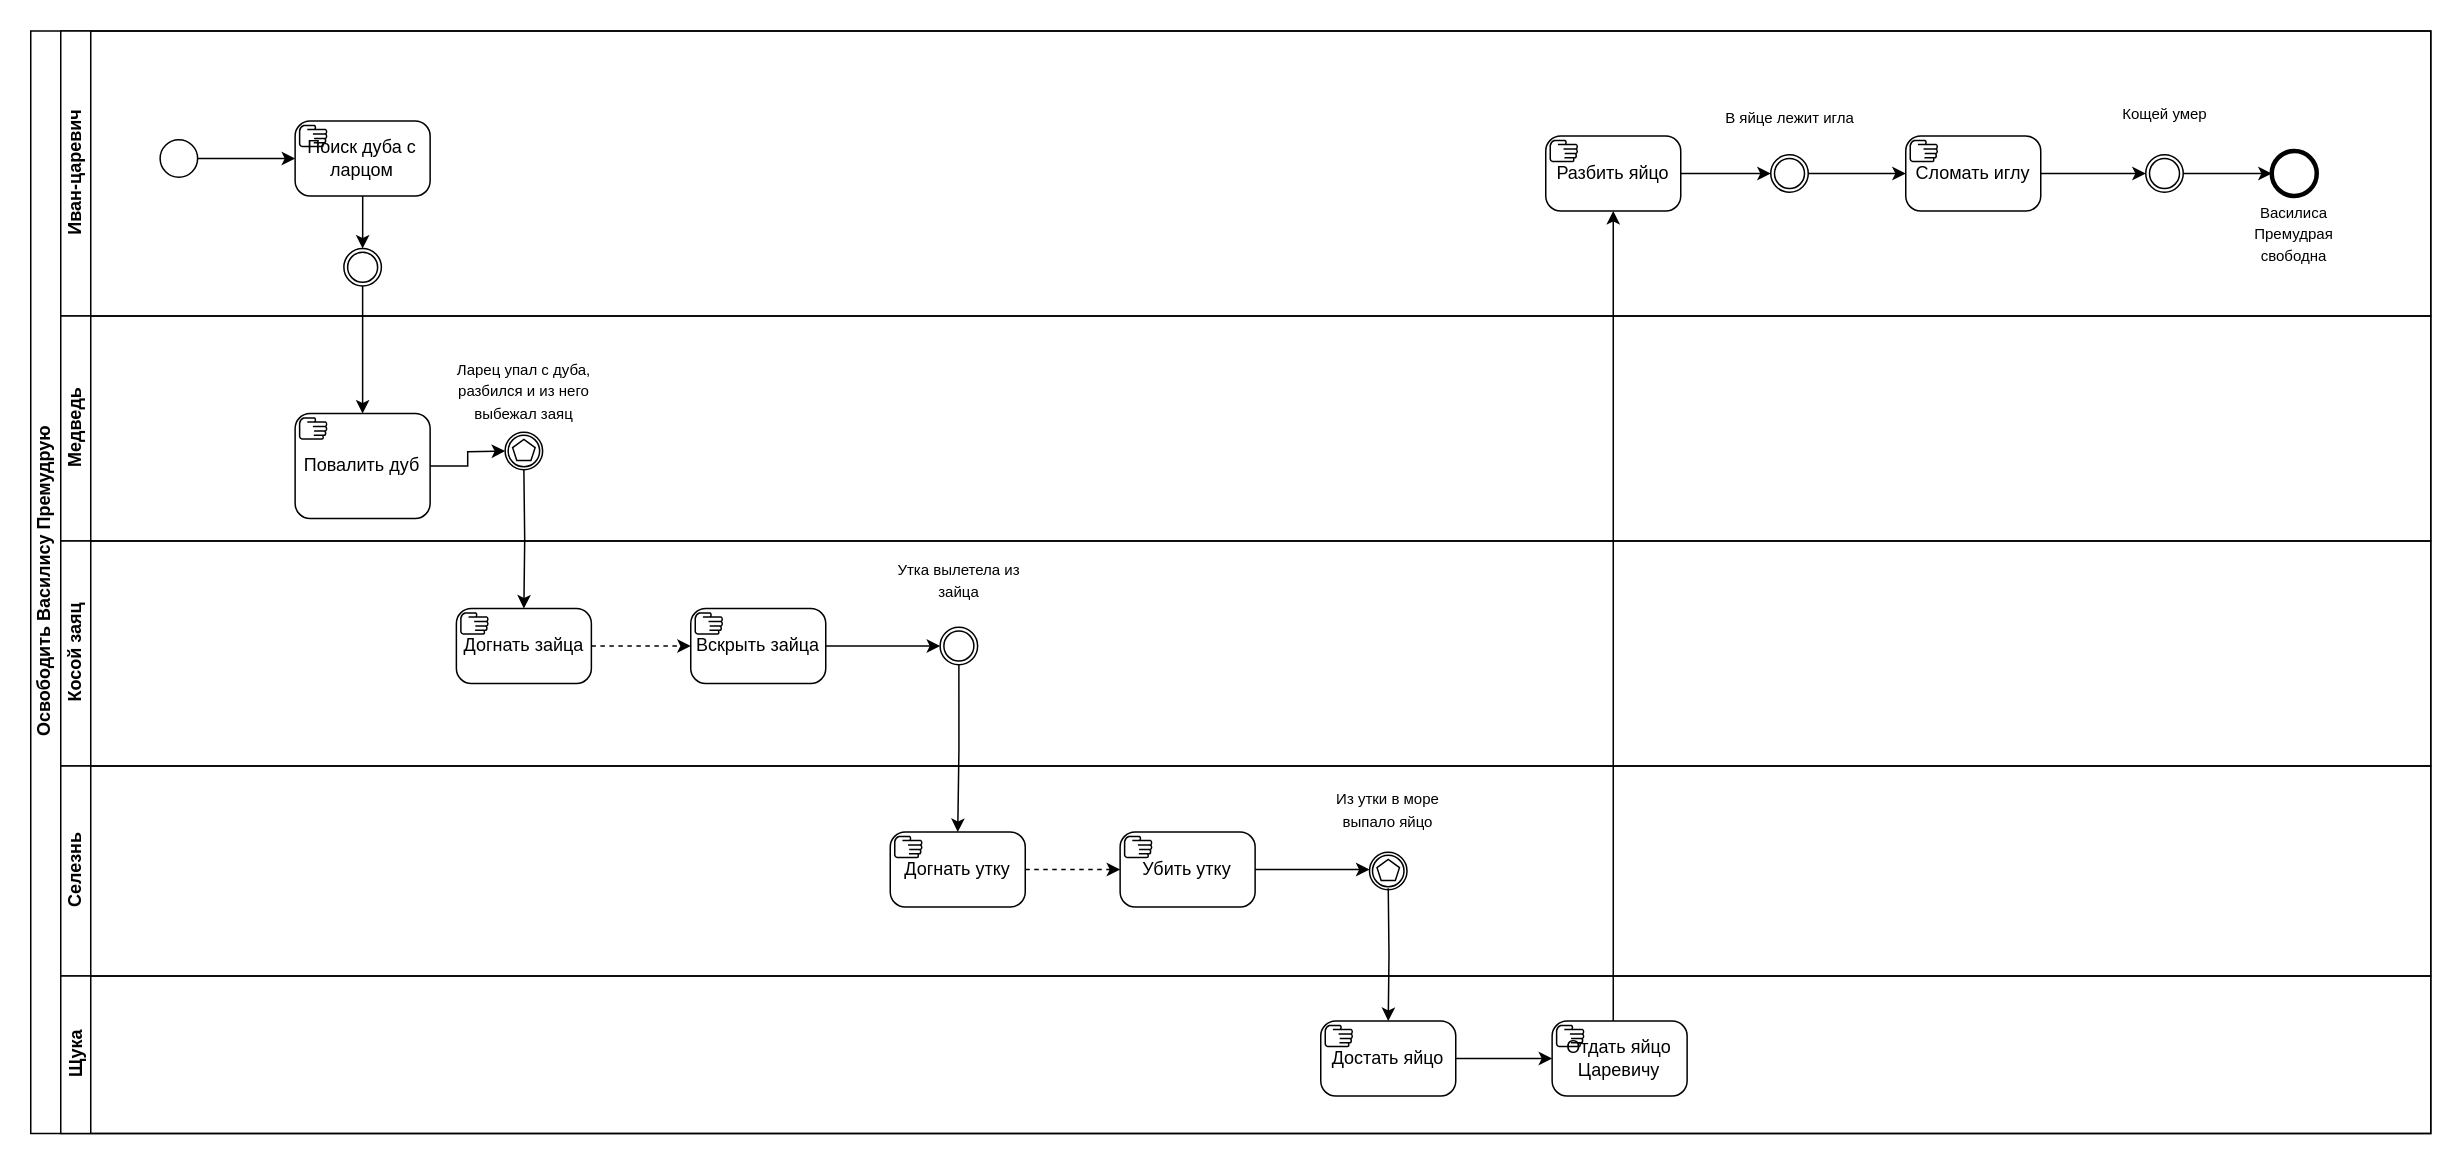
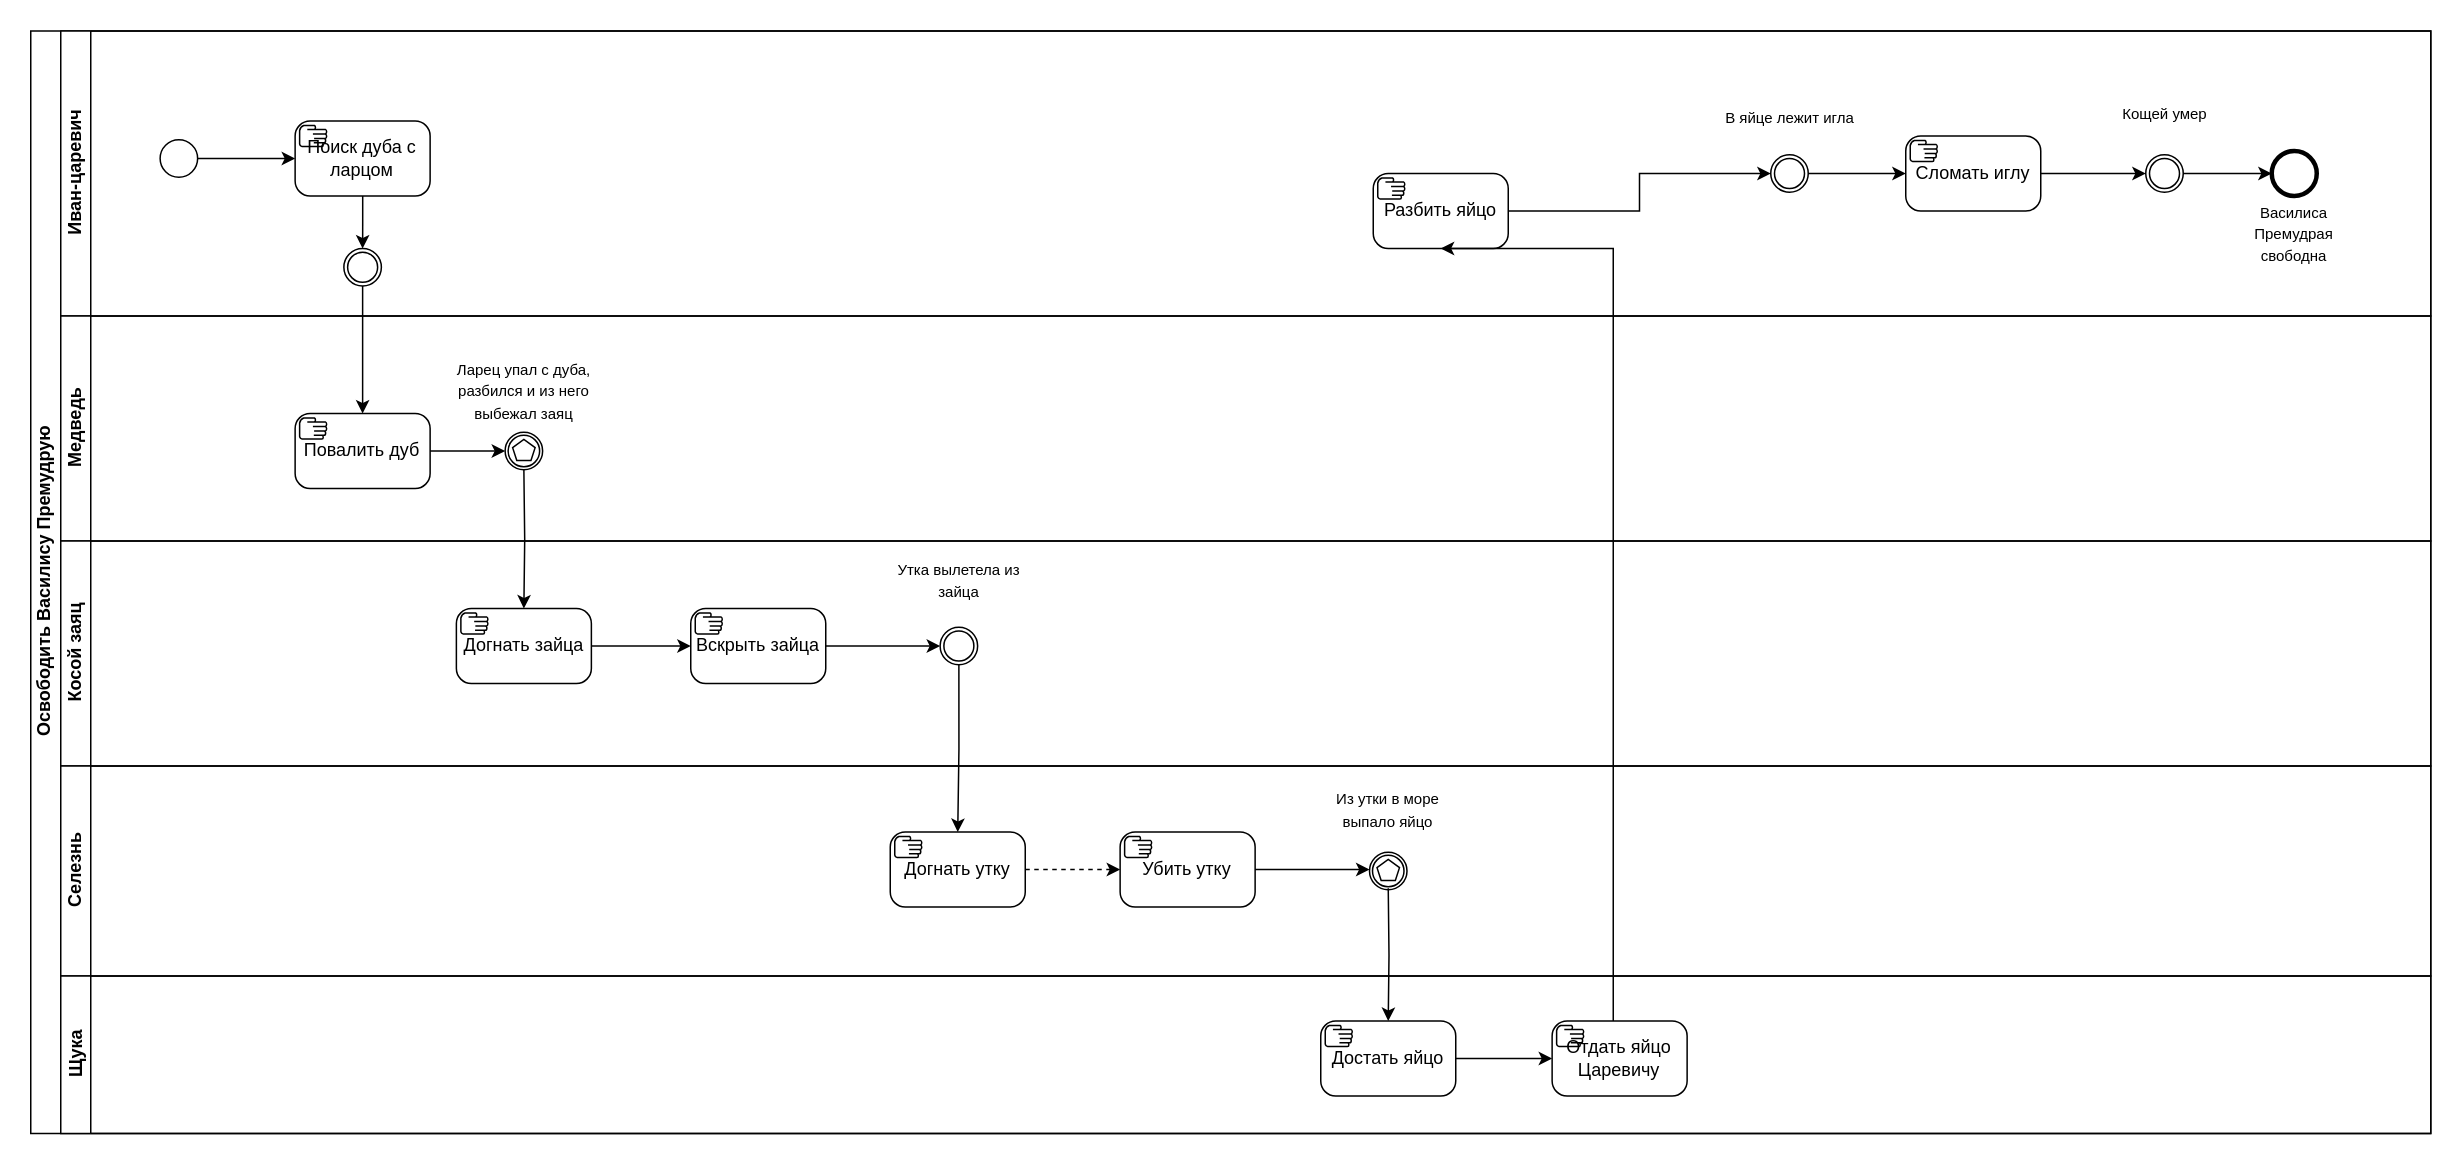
node "Разбить яйцо": moved (1613, 173) -> (1441, 211)
node "Повалить дуб": size 135x105 -> 135x75
edge "Догнать зайца" -> "Вскрыть зайца": style dashed -> solid
